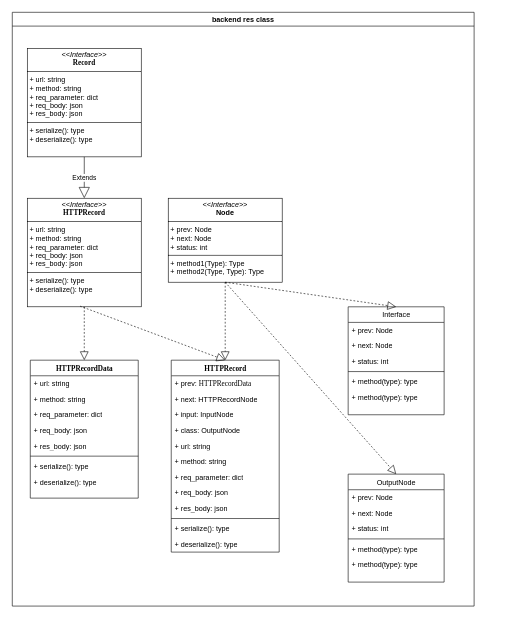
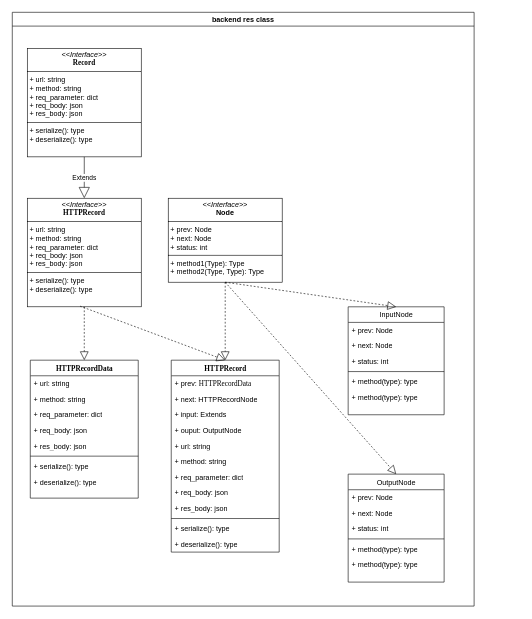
node "Interface": label "Interface" -> "InputNode"
node "+ input: InputNode": label "+ input: InputNode" -> "+ input: Extends"
node "+ class: OutputNode": label "+ class: OutputNode" -> "+ ouput: OutputNode"
